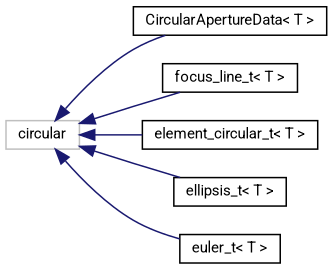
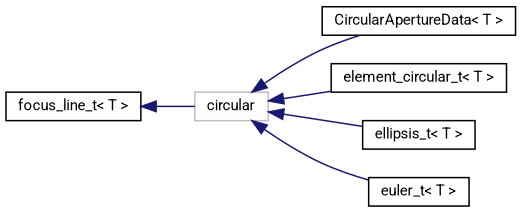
edge "focus_line_t< T >" -> "circular": reversed
